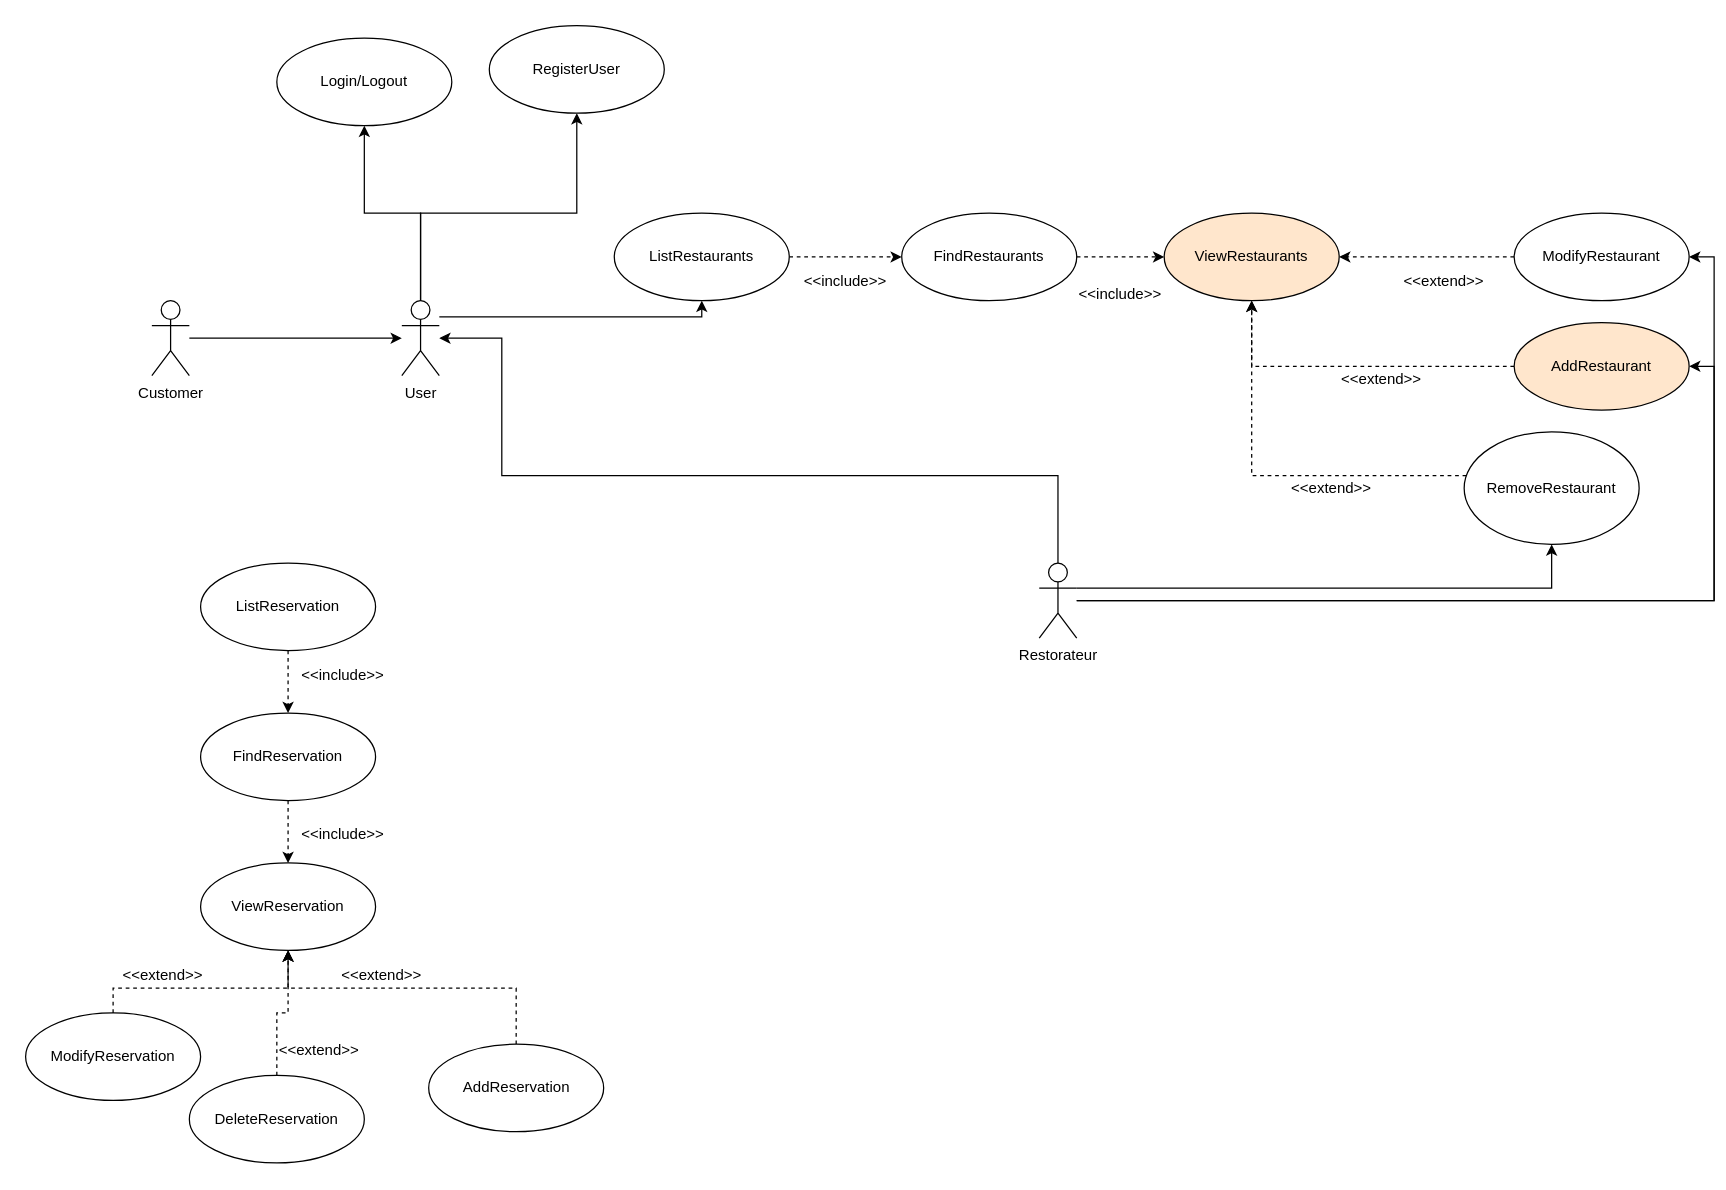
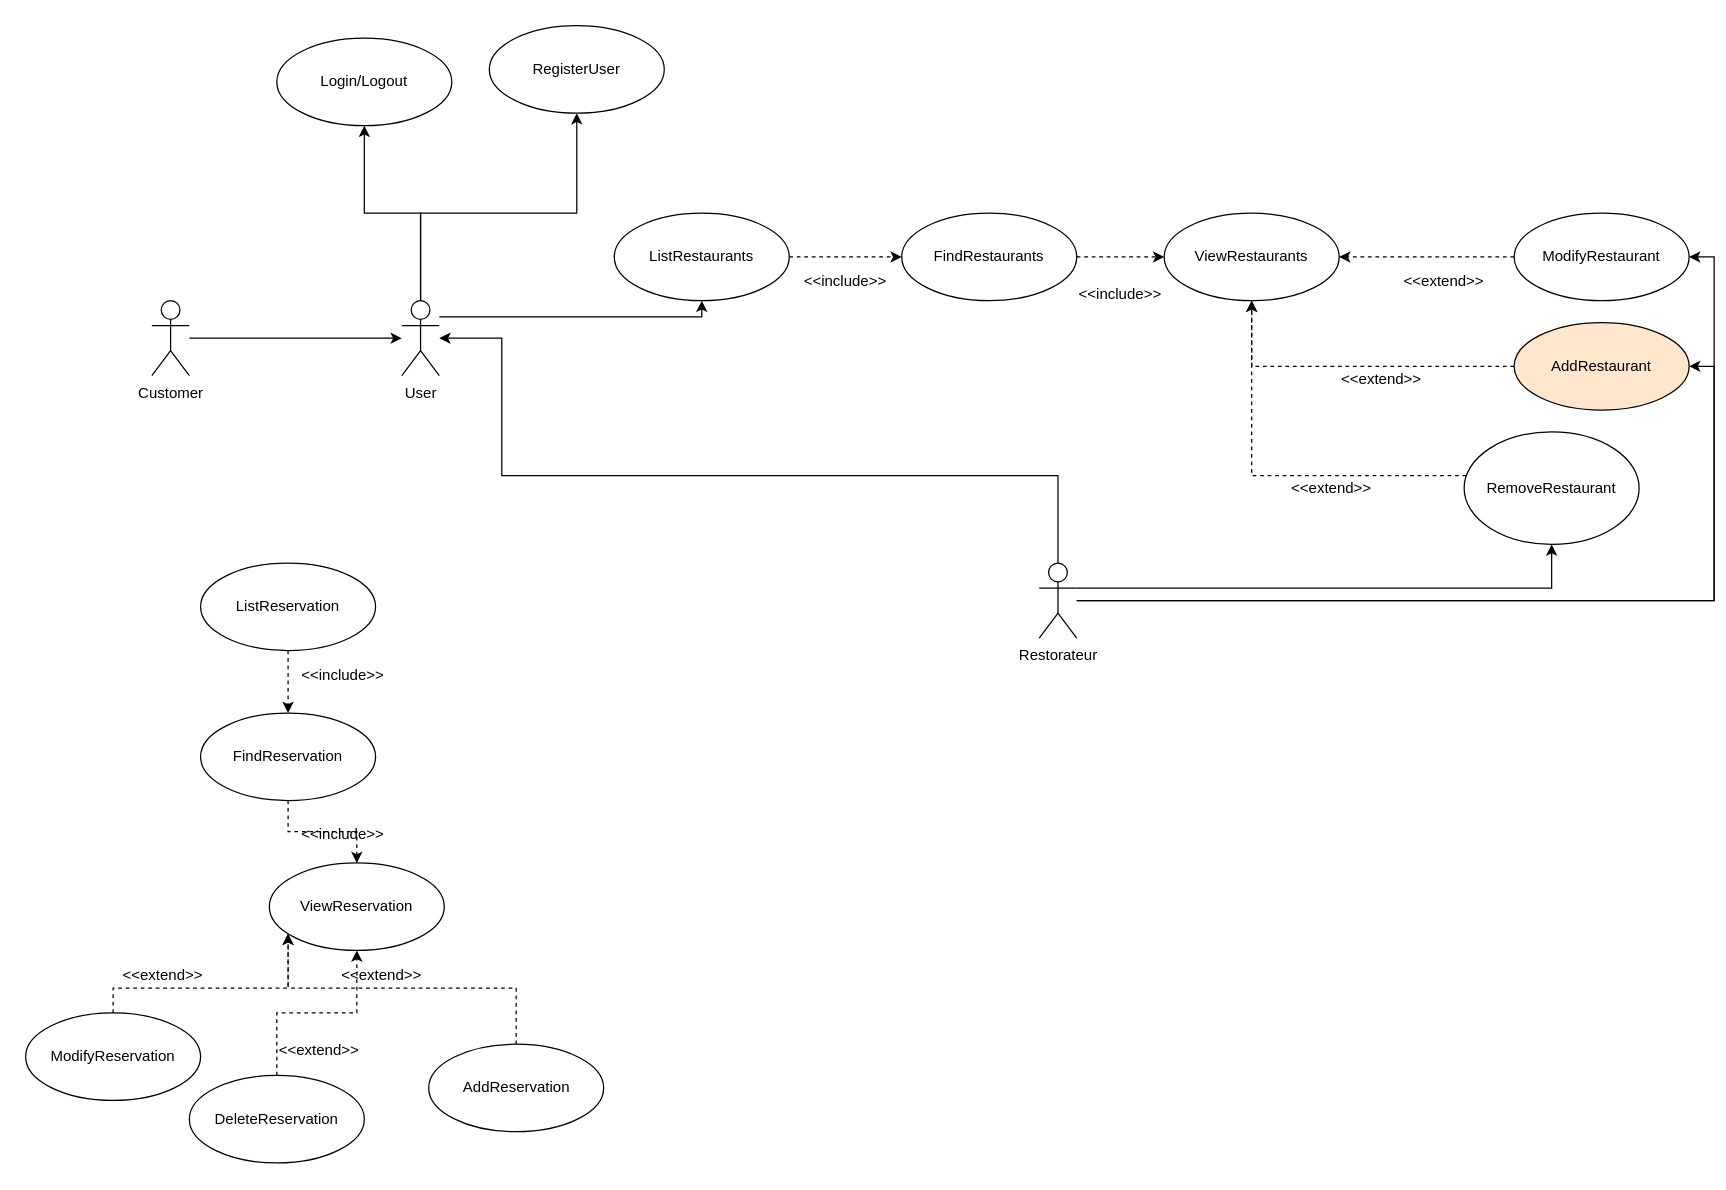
node "ViewRestaurants": fillcolor #ffe6cc -> #ffffff
node "ViewReservation": moved (288, 907) -> (357, 907)
